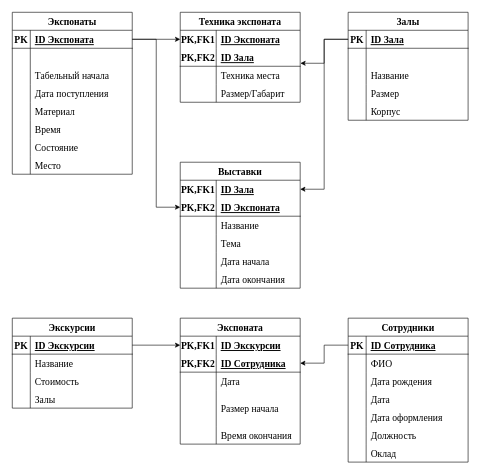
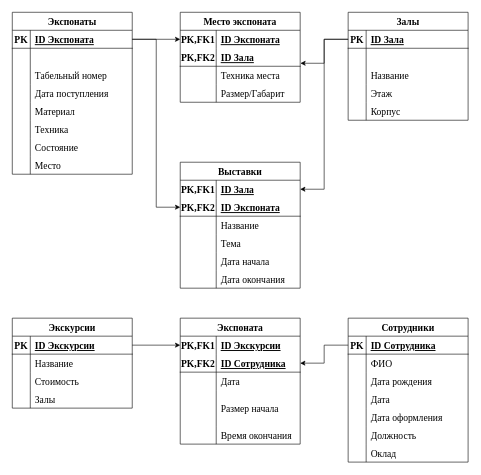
node "Техника экспоната": label "Техника экспоната" -> "Место экспоната"
node "Табельный начала": label "Табельный начала" -> "Табельный номер"
node "Размер": label "Размер" -> "Этаж"
node "Время": label "Время" -> "Техника"
